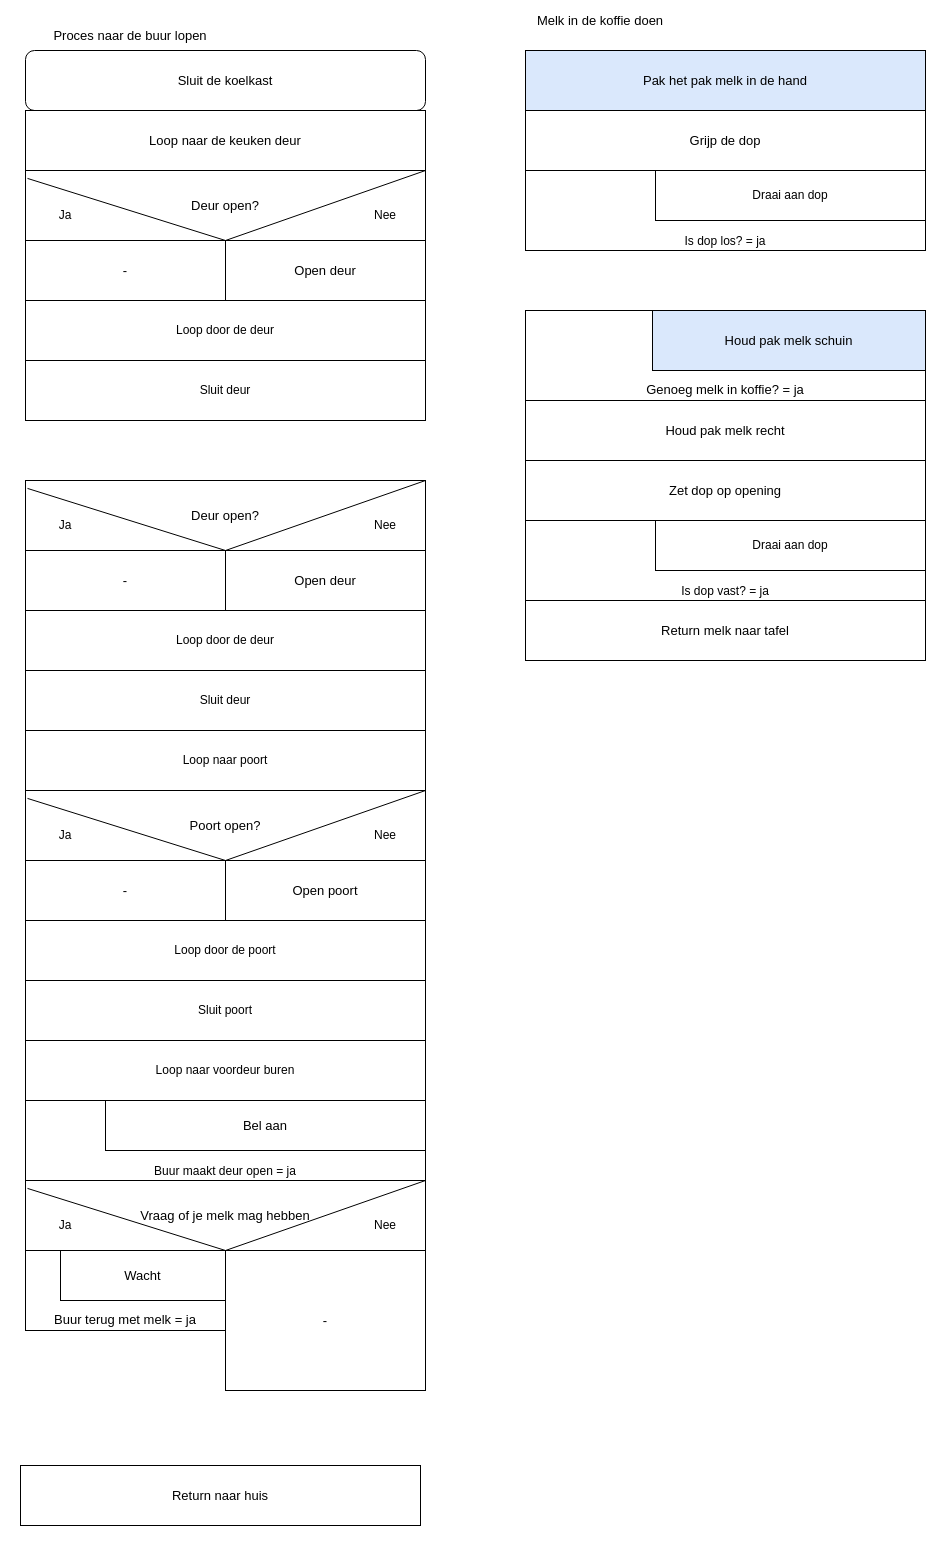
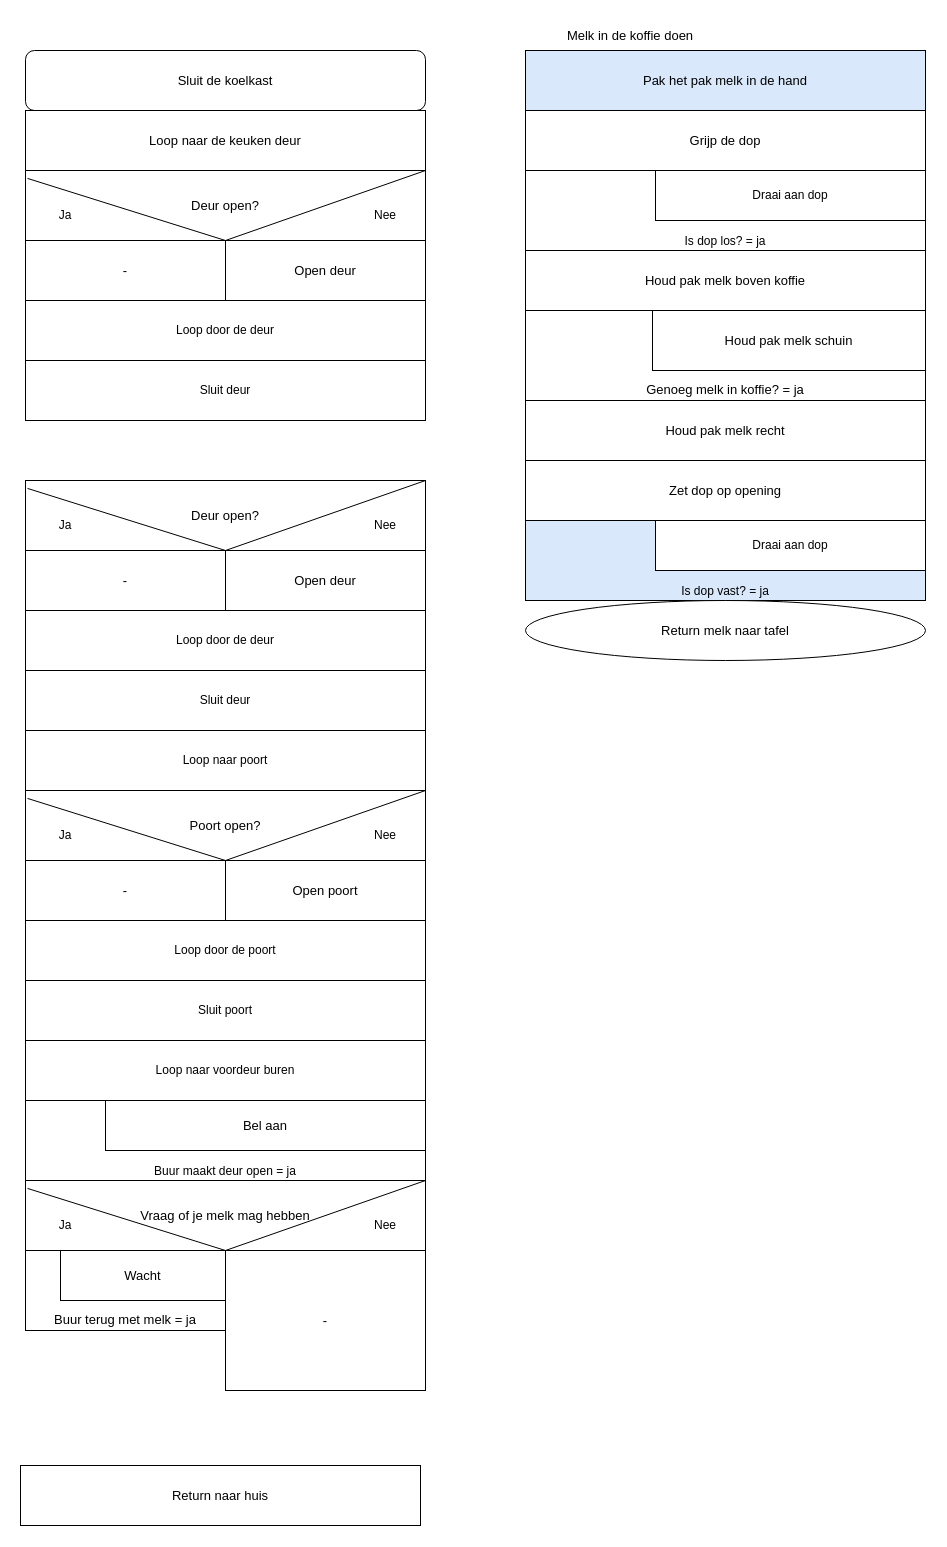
node "Melk in de koffie doen": moved (601, 21) -> (631, 36)
node "Proces naar de buur lopen": removed
node "Houd pak melk boven koffie": added
node "Houd pak melk schuin": fillcolor #dae8fc -> #ffffff
node "Is dop vast? = ja": fillcolor #ffffff -> #dae8fc
node "Return melk naar tafel": shape rectangle -> ellipse
